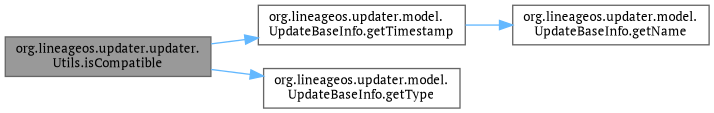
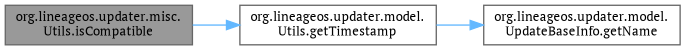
node "org.lineageos.updater.model. UpdateBaseInfo.getTimestamp": label "org.lineageos.updater.model. UpdateBaseInfo.getTimestamp" -> "org.lineageos.updater.model. Utils.getTimestamp"
node "org.lineageos.updater.updater. Utils.isCompatible": label "org.lineageos.updater.updater. Utils.isCompatible" -> "org.lineageos.updater.misc. Utils.isCompatible"
node "org.lineageos.updater.model. UpdateBaseInfo.getType": removed
